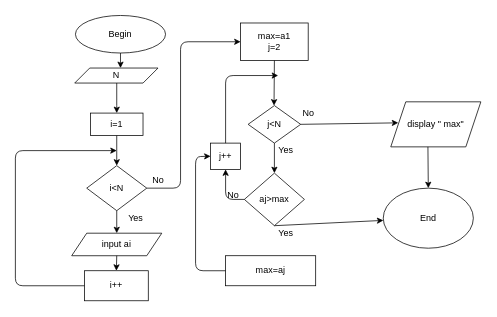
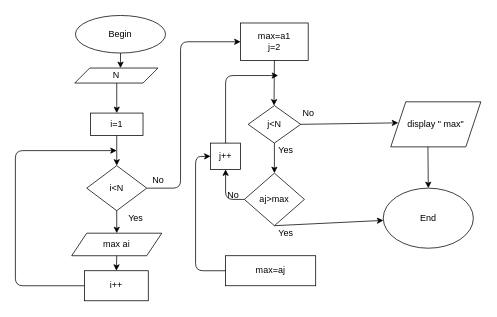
node "input ai": label "input ai" -> "max ai"
